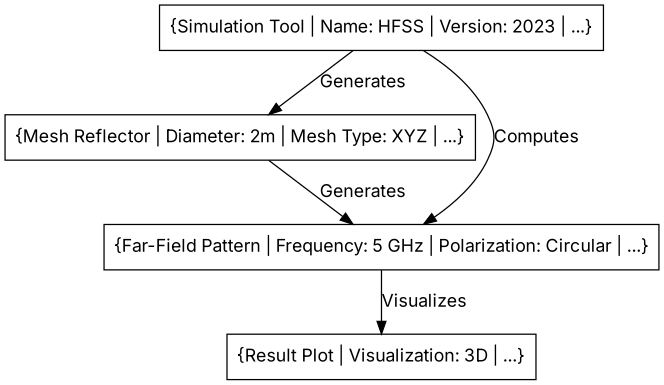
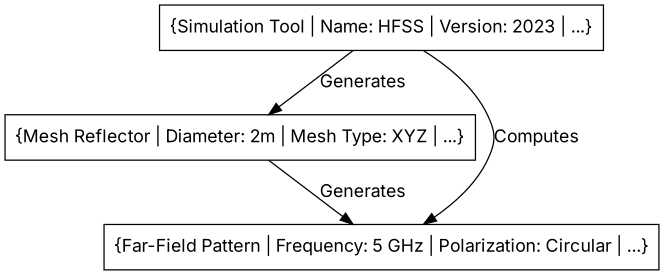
node "{Result Plot | Visualization: 3D | ...}": removed
